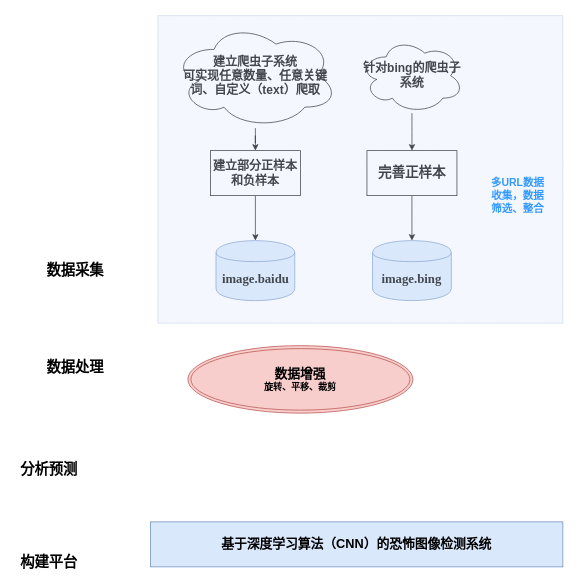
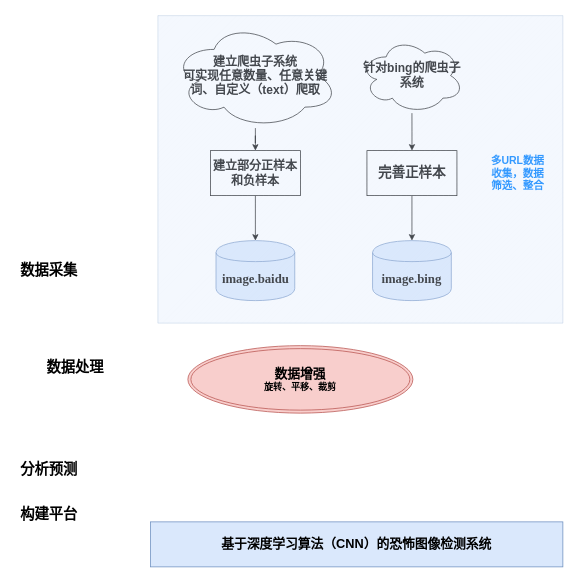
node "多URL数据收集，数据筛选、整合": moved (518, 195) -> (518, 173)
node "数据采集": moved (75, 270) -> (49, 270)
node "构建平台": moved (49, 563) -> (49, 514)
